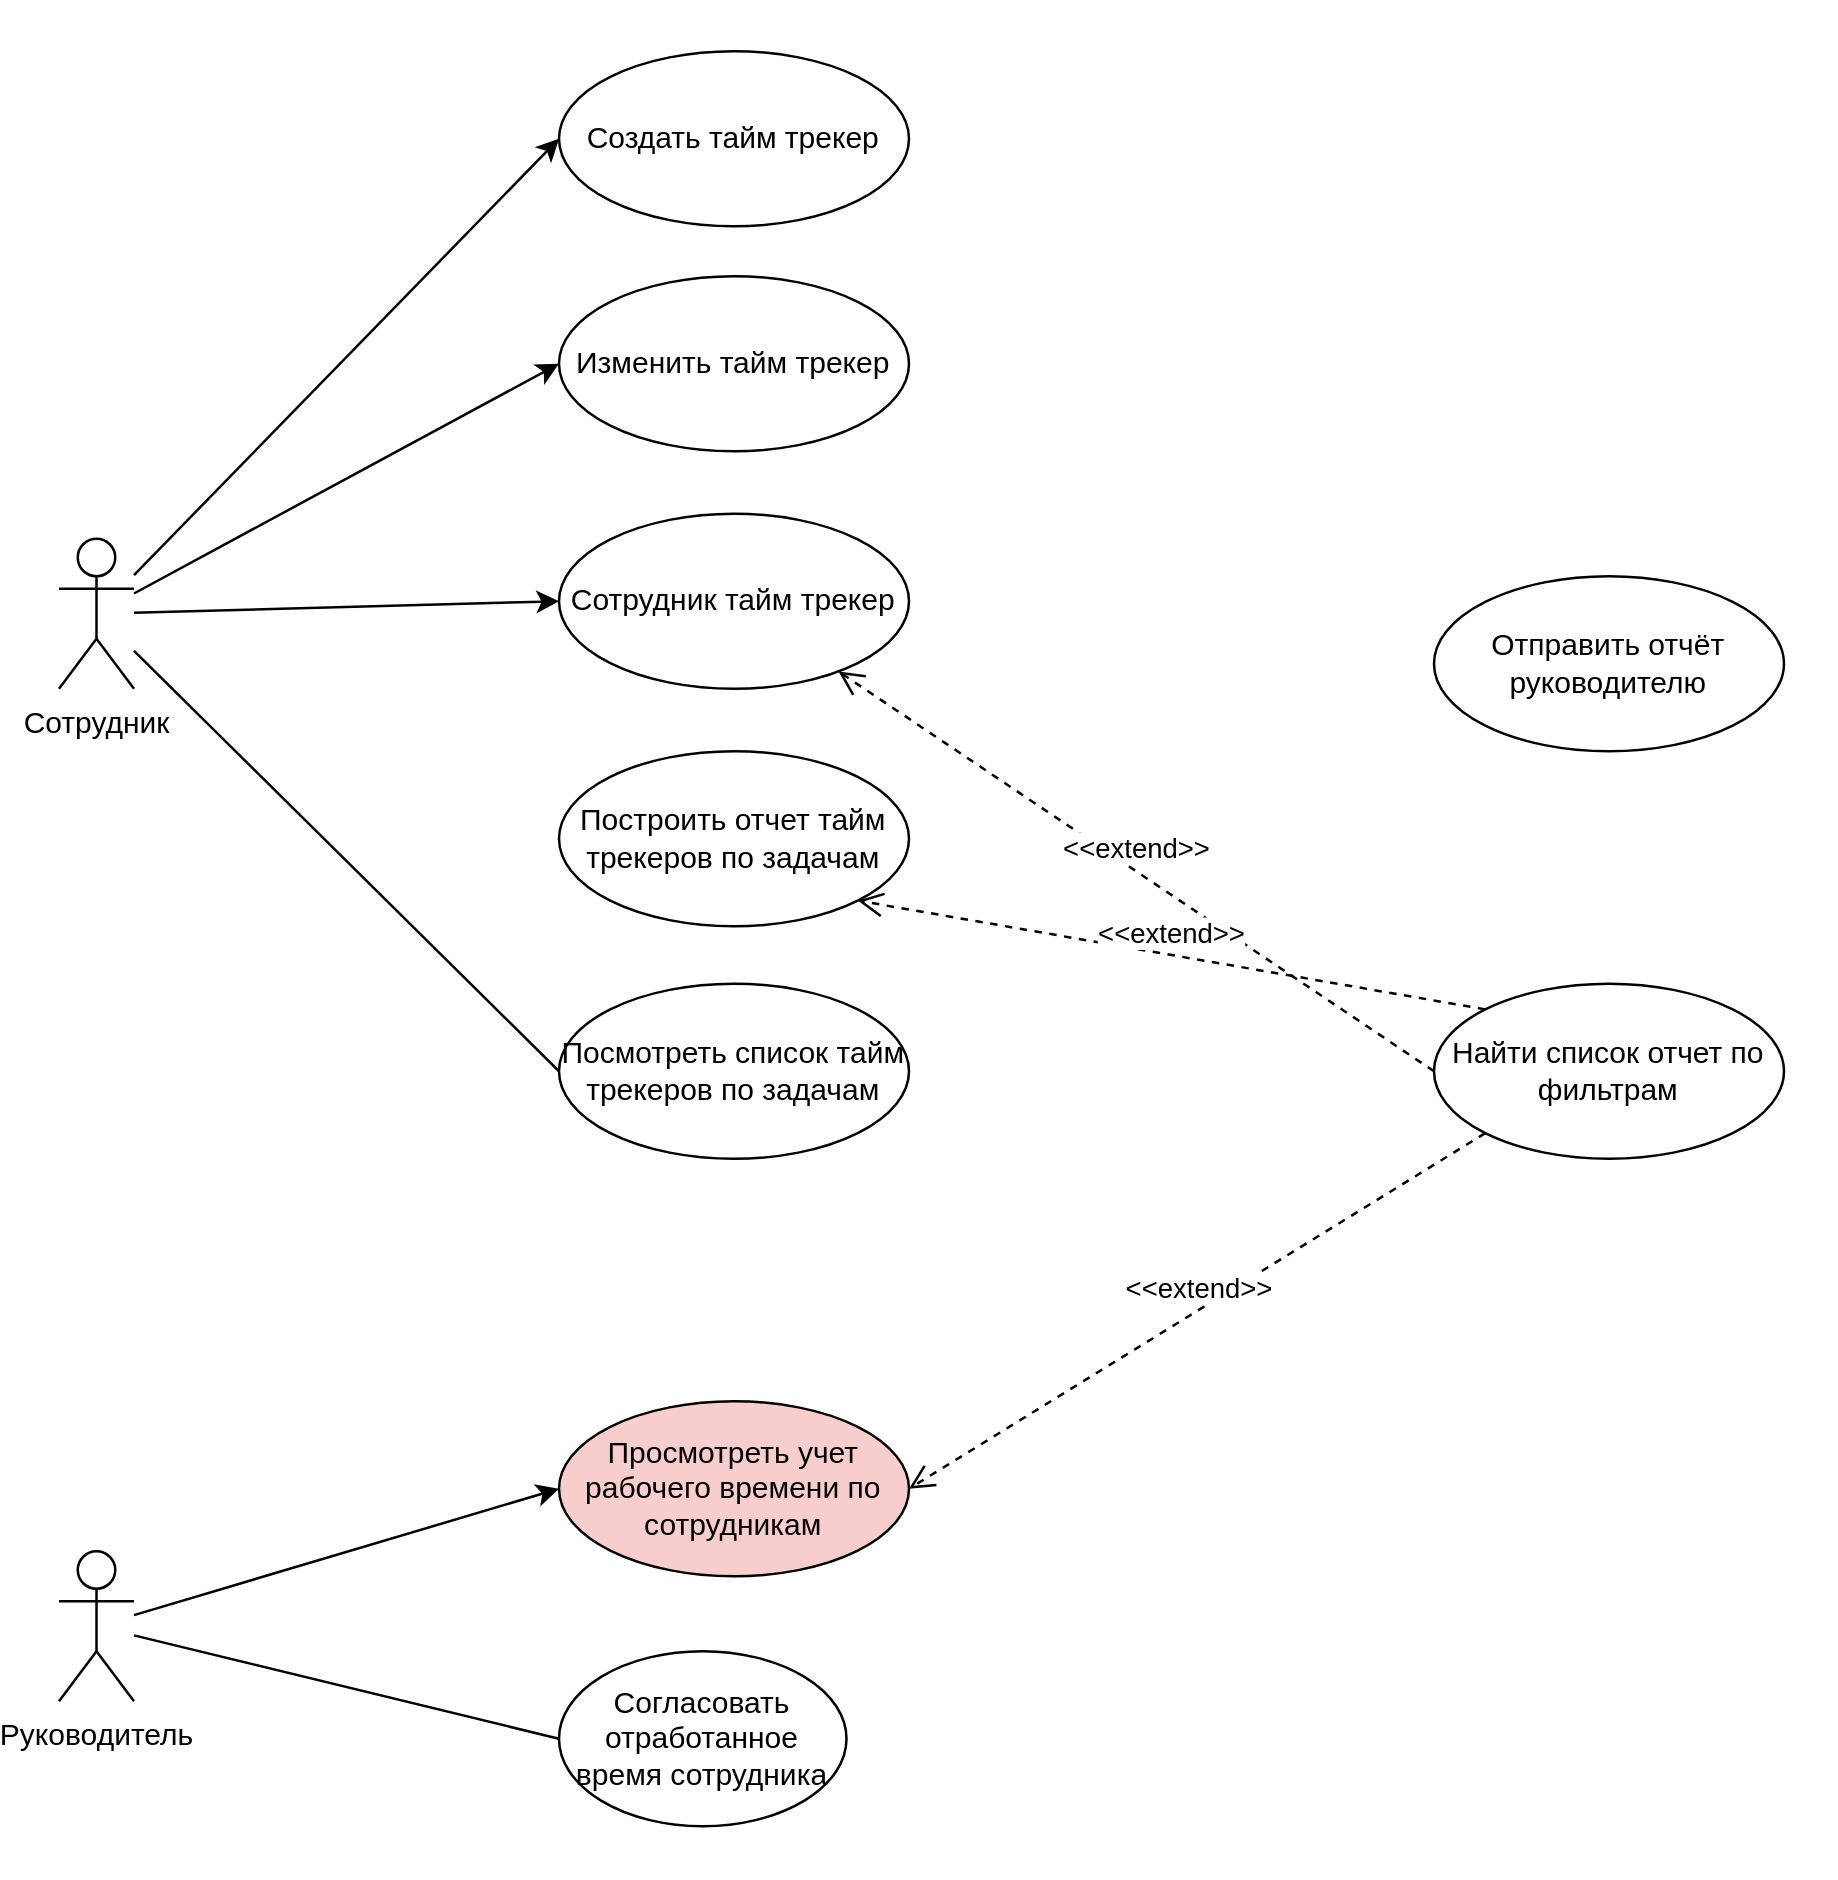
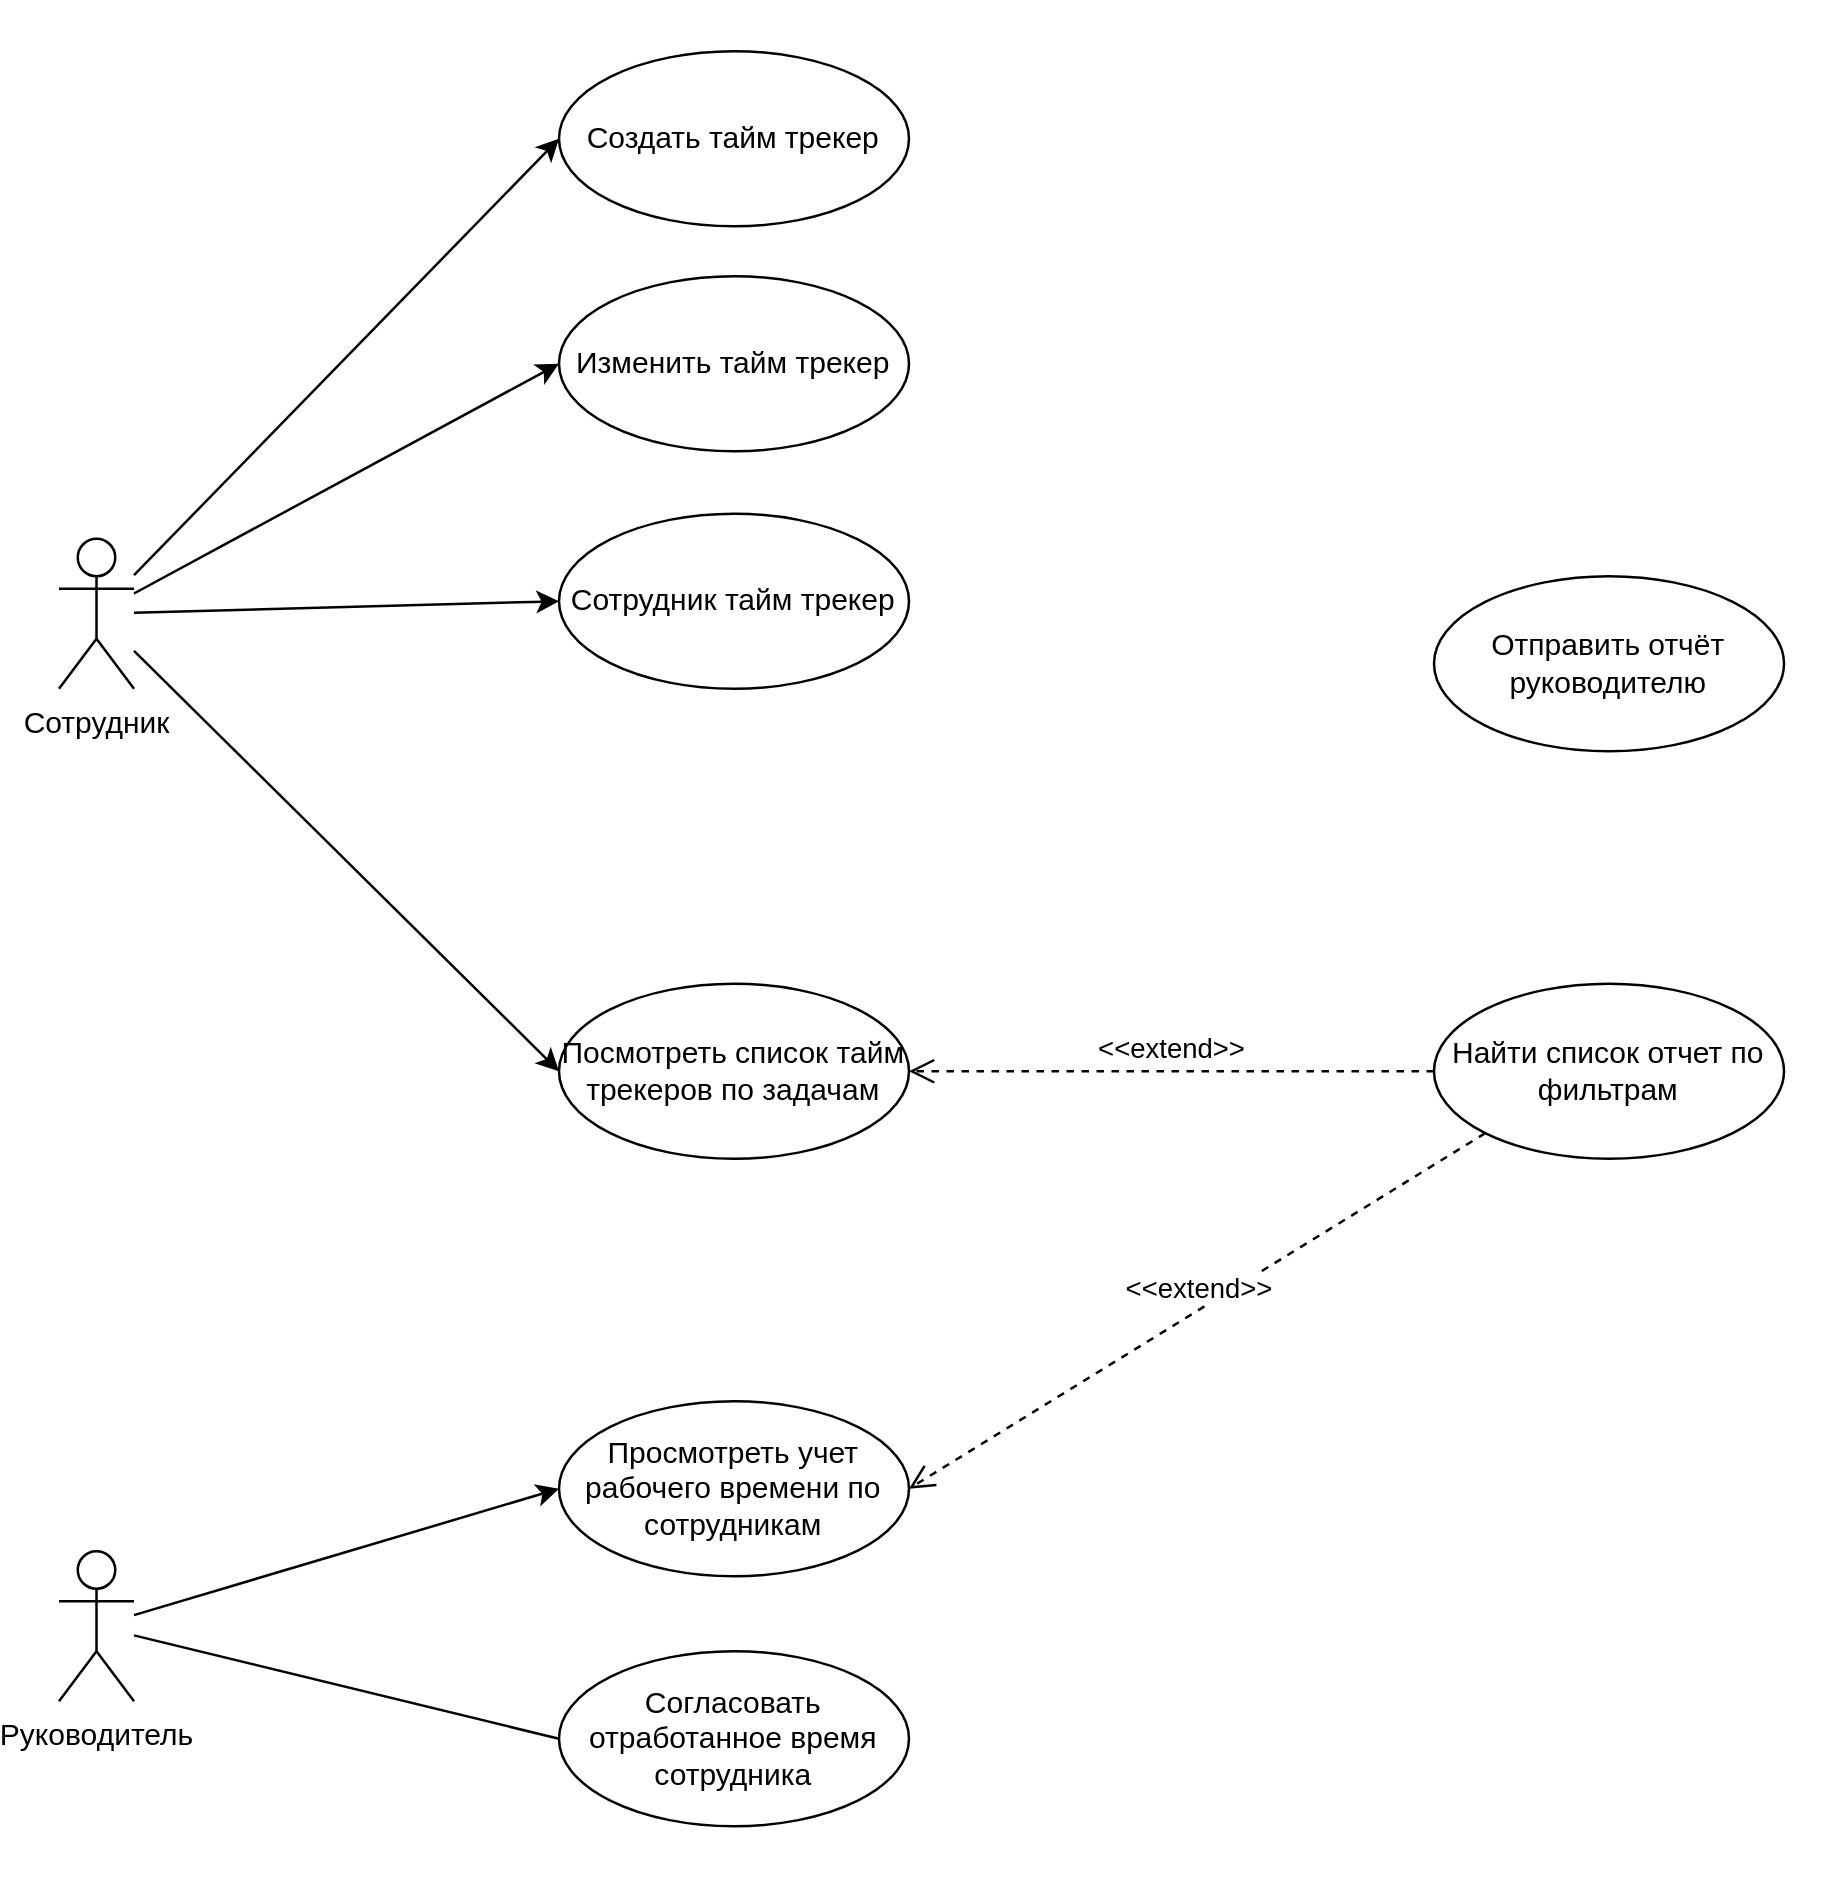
edge "Найти список отчет по фильтрам" -> "Сотрудник тайм трекер": now "Найти список отчет по фильтрам" -> "Посмотреть список тайм трекеров по задачам"
node "Построить отчет тайм трекеров по задачам": removed
edge "Найти список отчет по фильтрам" -> "Построить отчет тайм трекеров по задачам": removed, label "<<extend>>"
edge "Сотрудник" -- "Посмотреть список тайм трекеров по задачам": arrowhead none -> classic
node "Просмотреть учет рабочего времени по сотрудникам": fillcolor #f8cecc -> #ffffff
node "Согласовать отработанное время сотрудника": size 288x175 -> 350x175
